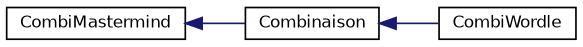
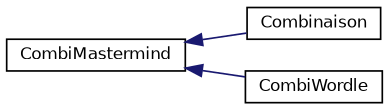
edge "CombiWordle" -> "Combinaison": now "CombiWordle" -> "CombiMastermind"
